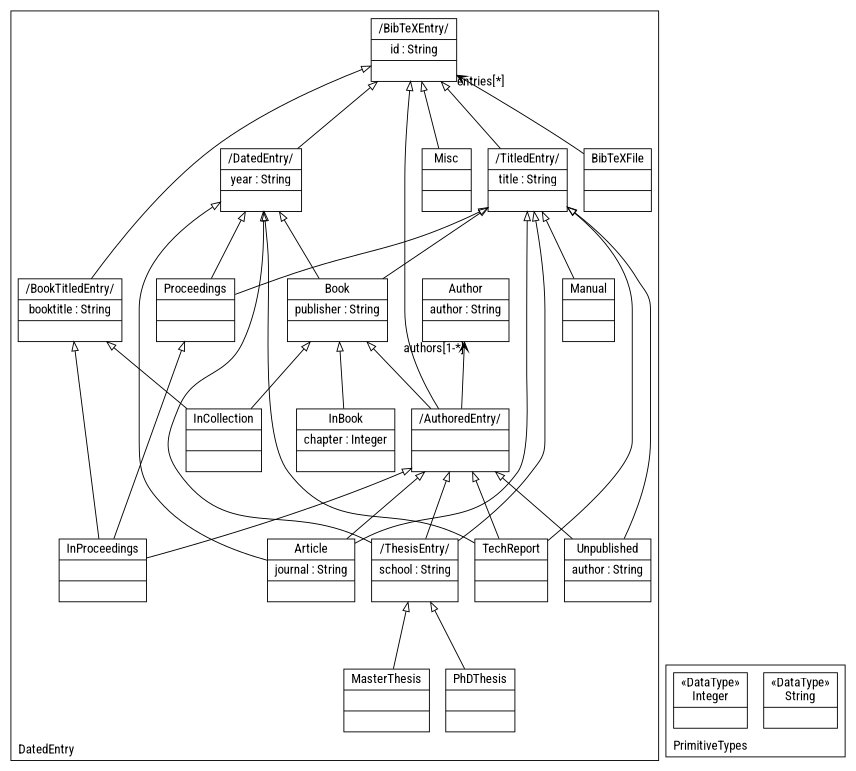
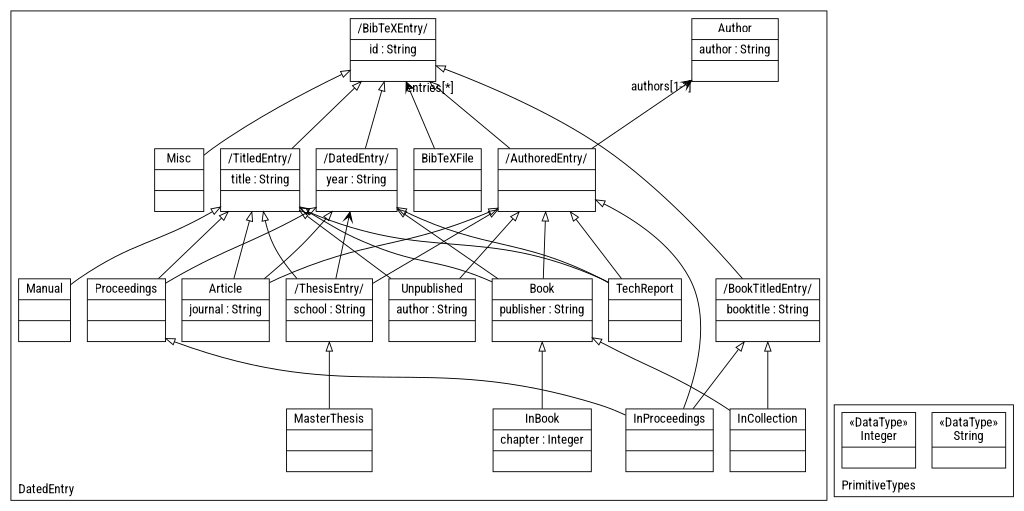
edge "/AuthoredEntry/" -> "Book": reversed
edge "/ThesisEntry/" -> "/DatedEntry/": arrowhead onormal -> vee
node "PhDThesis": removed
